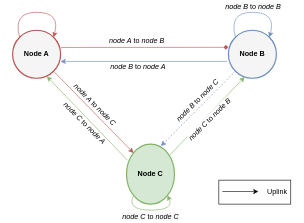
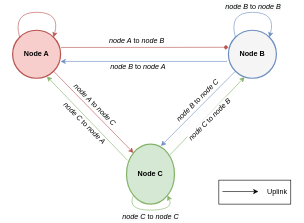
node "Node A": fillcolor #f5f5f5 -> #f8cecc
edge "Node B" -> "Node C": style dashed -> solid
